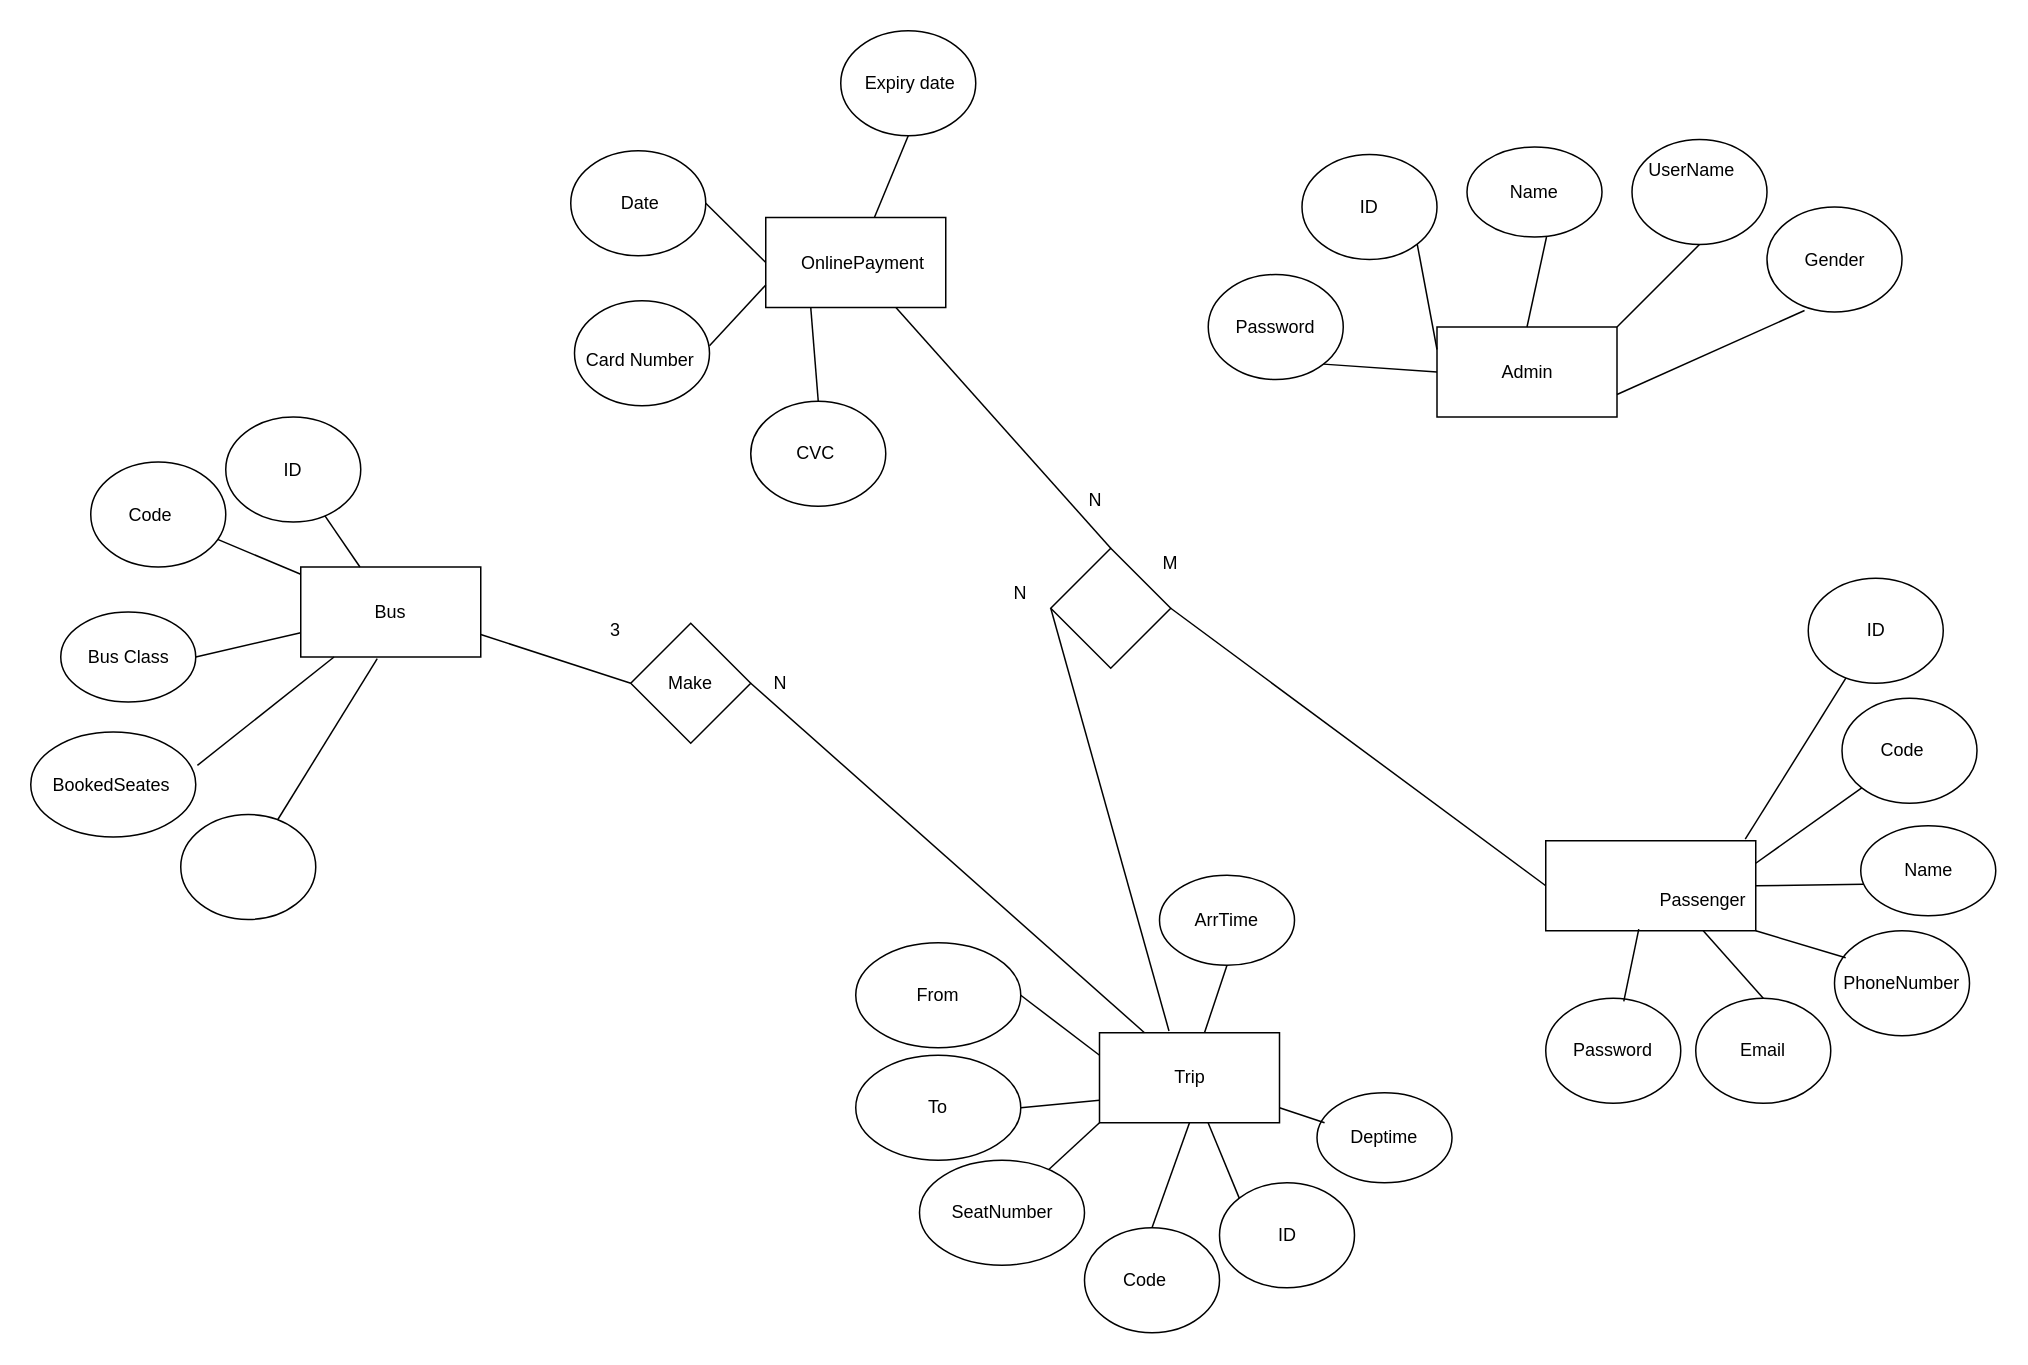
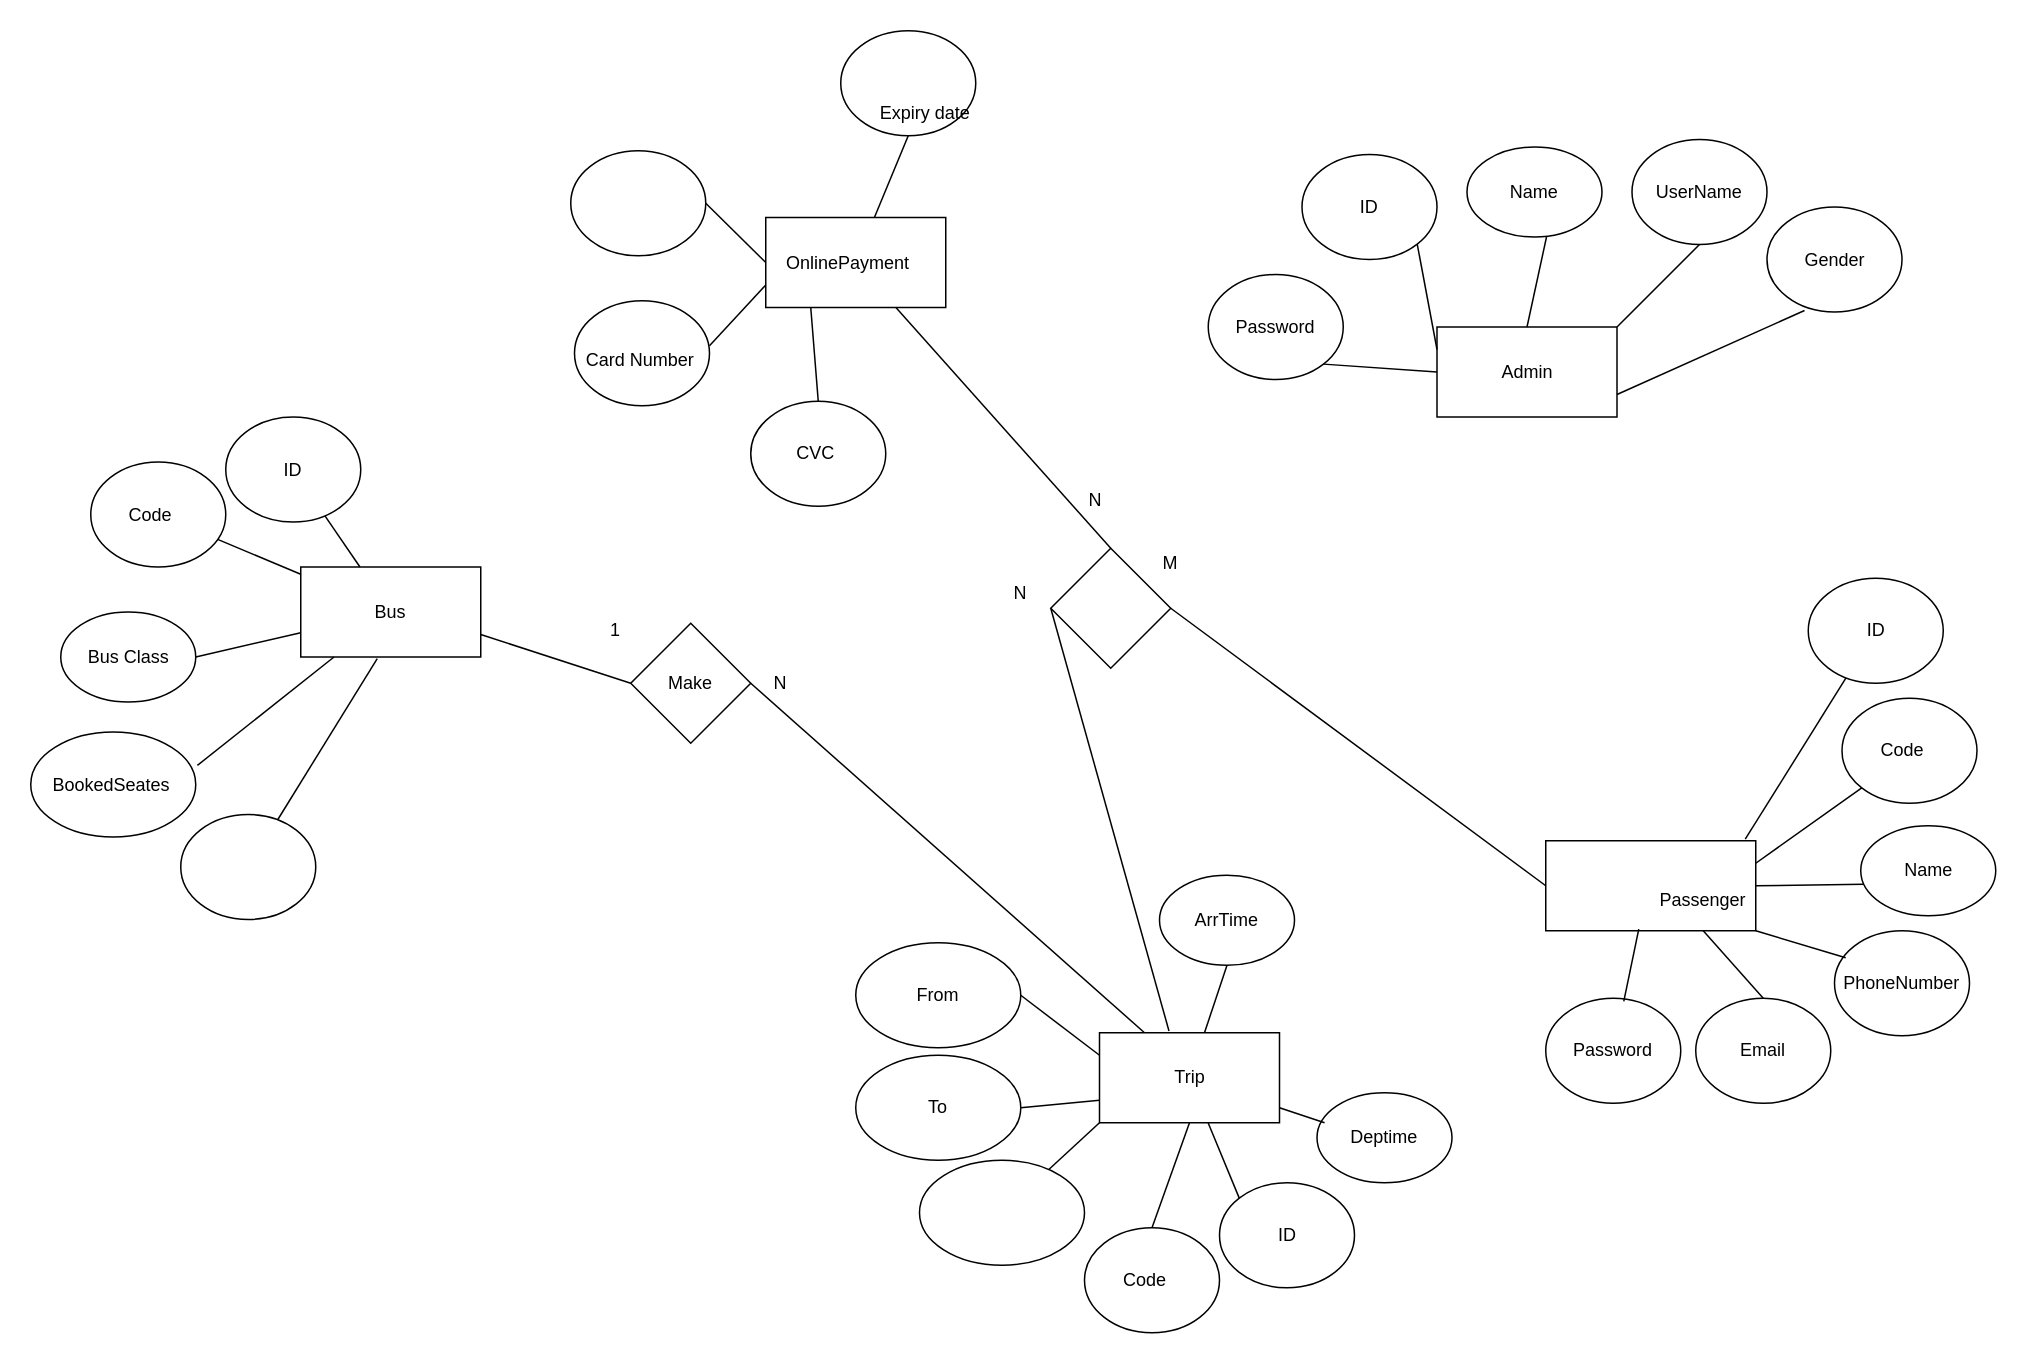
node "Expiry date": moved (910, 83) -> (925, 113)
node "UserName": moved (1692, 170) -> (1700, 192)
node "Date": removed
node "OnlinePayment": moved (863, 263) -> (848, 263)
node "3": label "3" -> "1"
node "SeatNumber": removed
